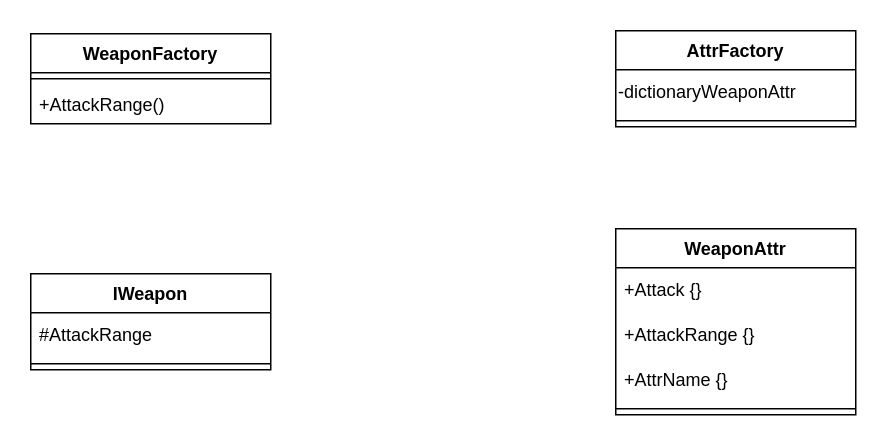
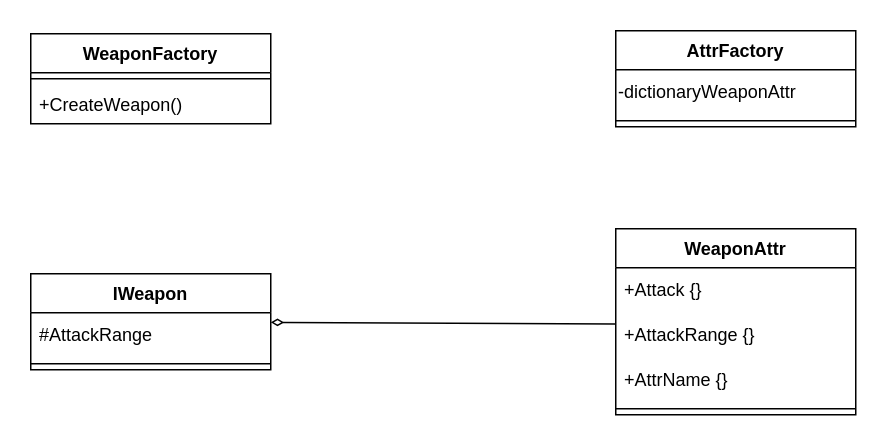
node "+AttackRange()": label "+AttackRange()" -> "+CreateWeapon()"
edge "+AttackRange {}" -> "IWeapon": added
